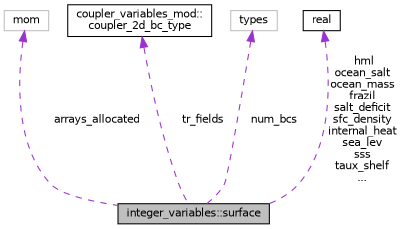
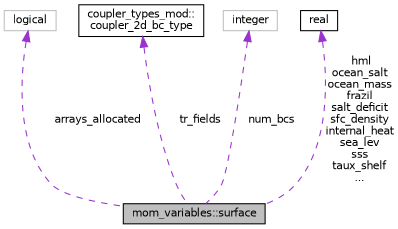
node "mom": label "mom" -> "logical"
node "coupler_variables_mod:: coupler_2d_bc_type": label "coupler_variables_mod:: coupler_2d_bc_type" -> "coupler_types_mod:: coupler_2d_bc_type"
node "types": label "types" -> "integer"
node "integer_variables::surface": label "integer_variables::surface" -> "mom_variables::surface"
